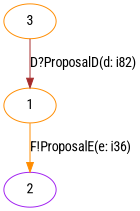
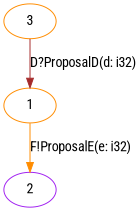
edge "3" -> "1": label "D?ProposalD(d: i82)" -> "D?ProposalD(d: i32)"
edge "1" -> "2": label "F!ProposalE(e: i36)" -> "F!ProposalE(e: i32)"
